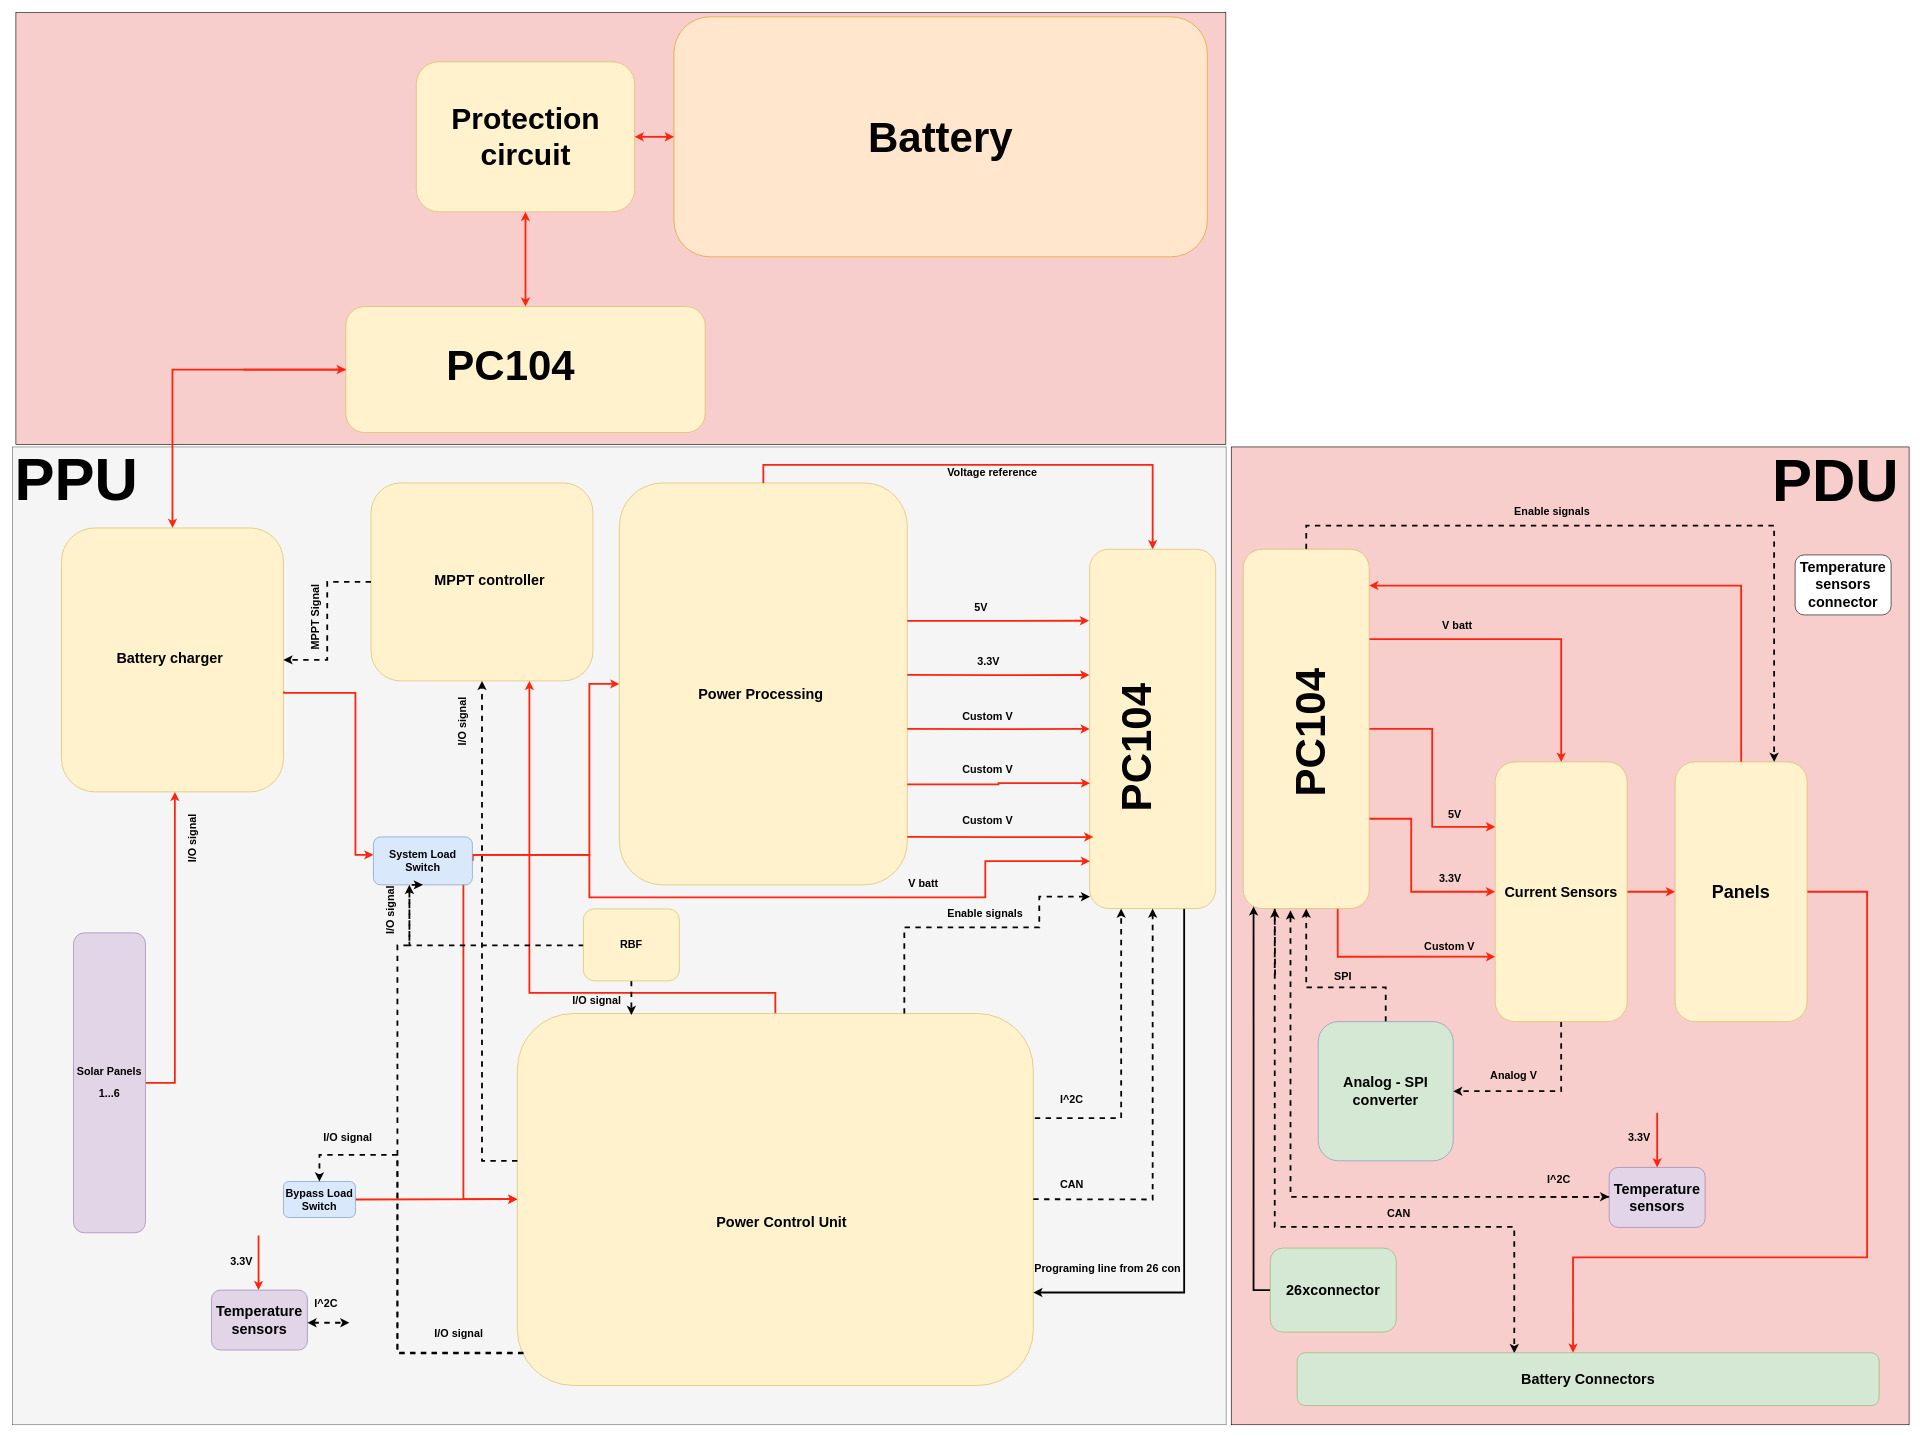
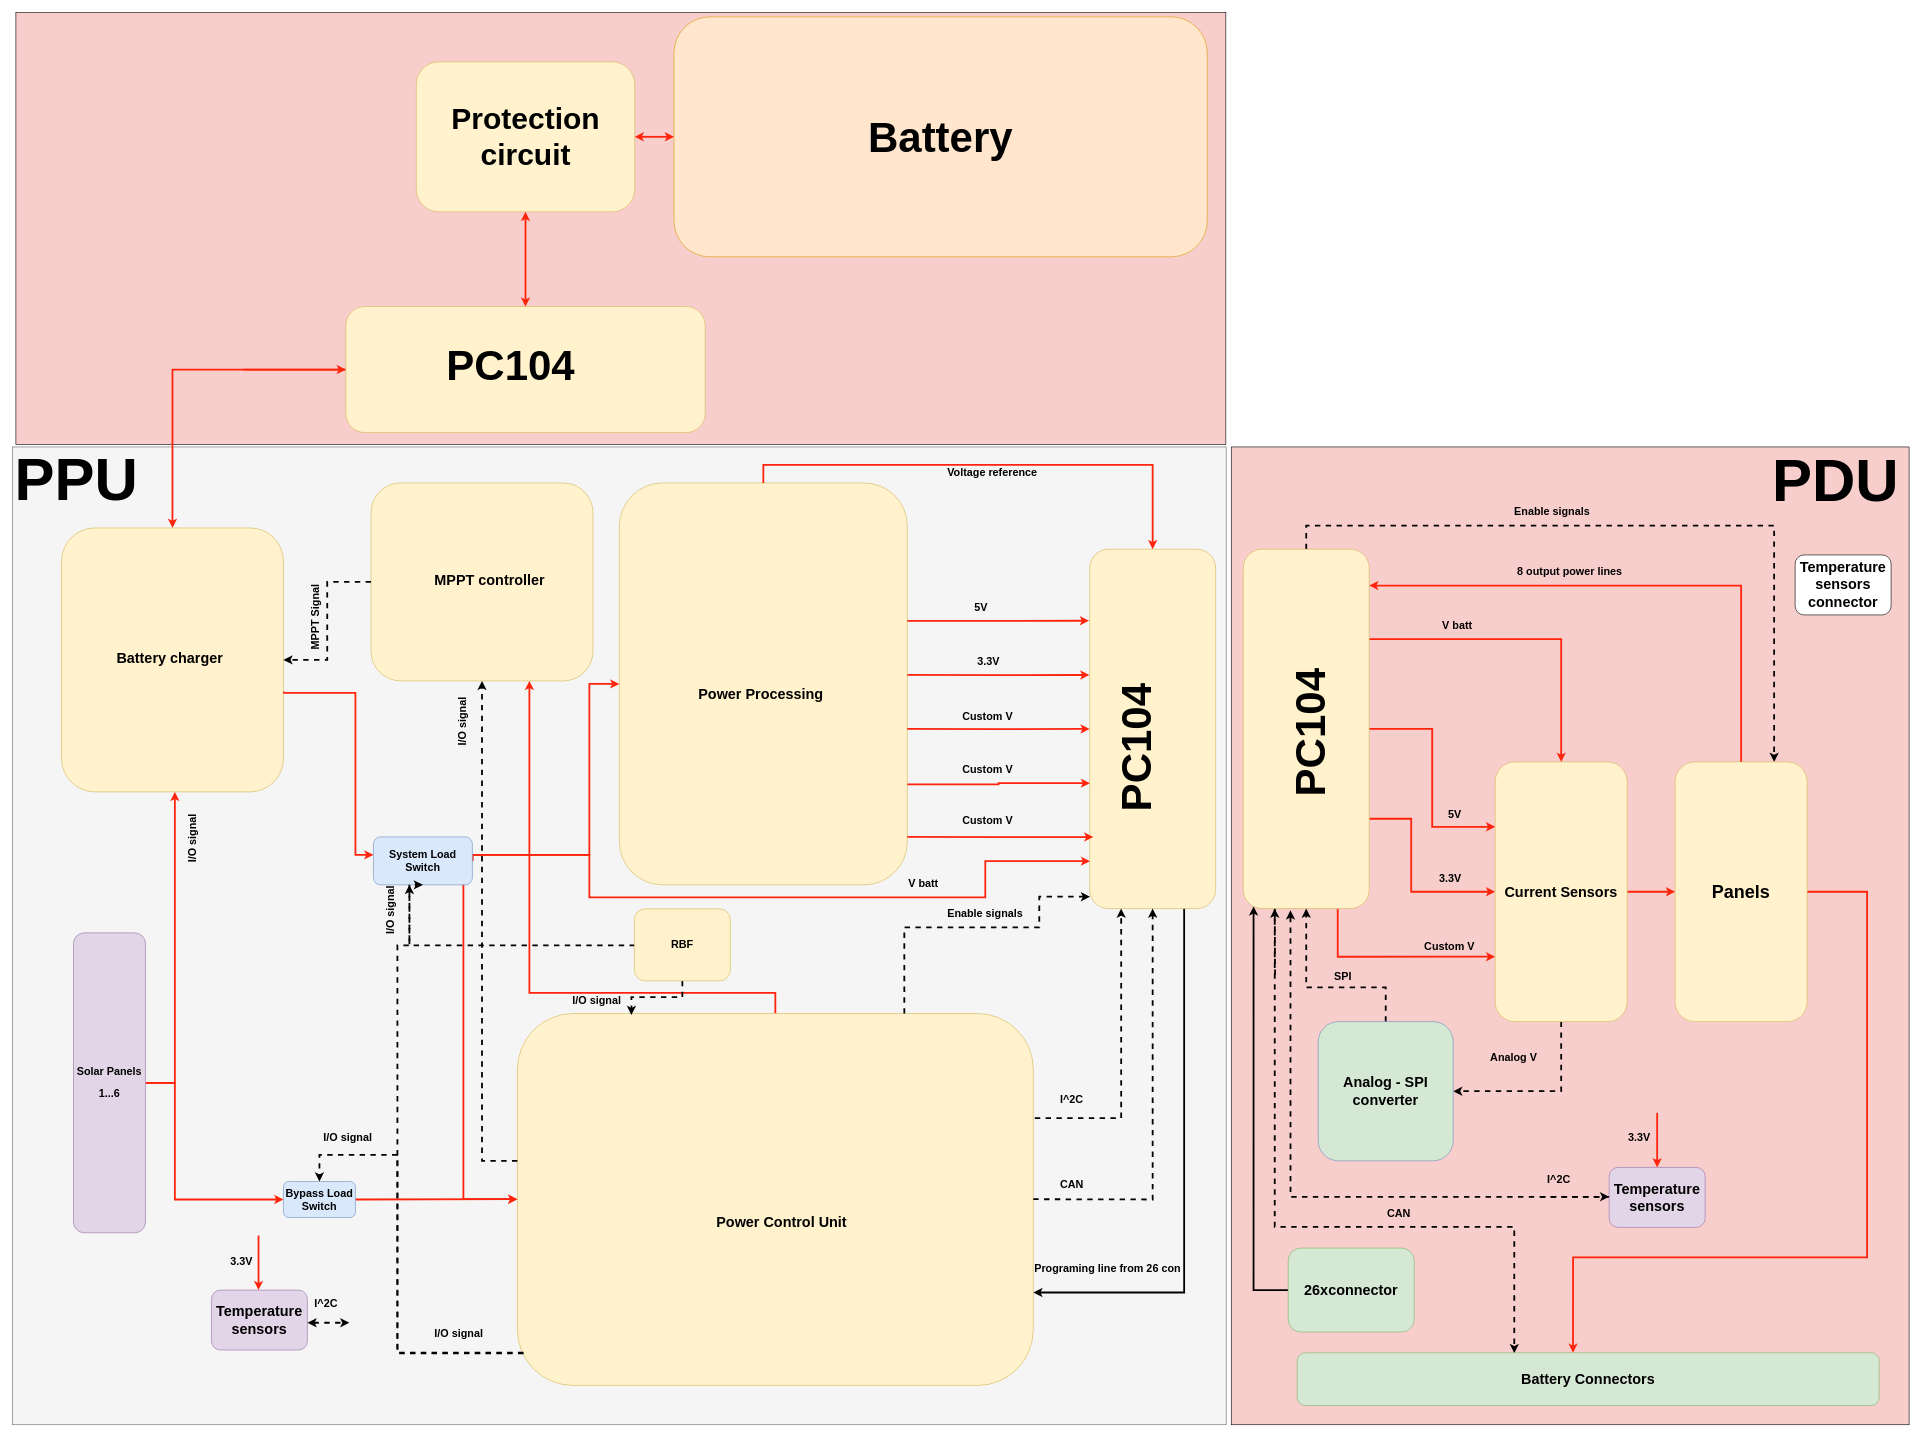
node "8 output power lines": added
node "RBF": moved (632, 945) -> (683, 945)
node "Analog V": moved (1517, 1074) -> (1517, 1056)
edge "Solar Panels 1...6" -> "Bypass Load Switch": added
node "26xconnector": moved (1334, 1290) -> (1352, 1290)
